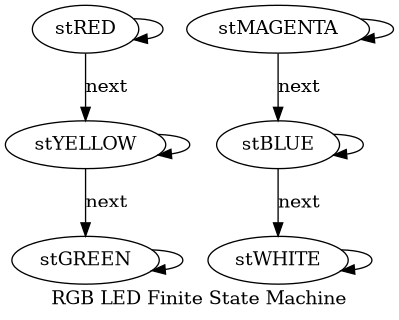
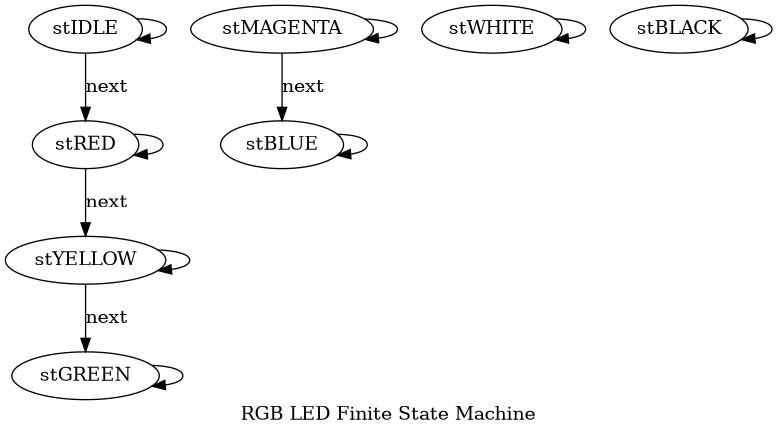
node "stIDLE": added
node "stBLACK": added
edge "stBLUE" -> "stWHITE": removed, label "next"
